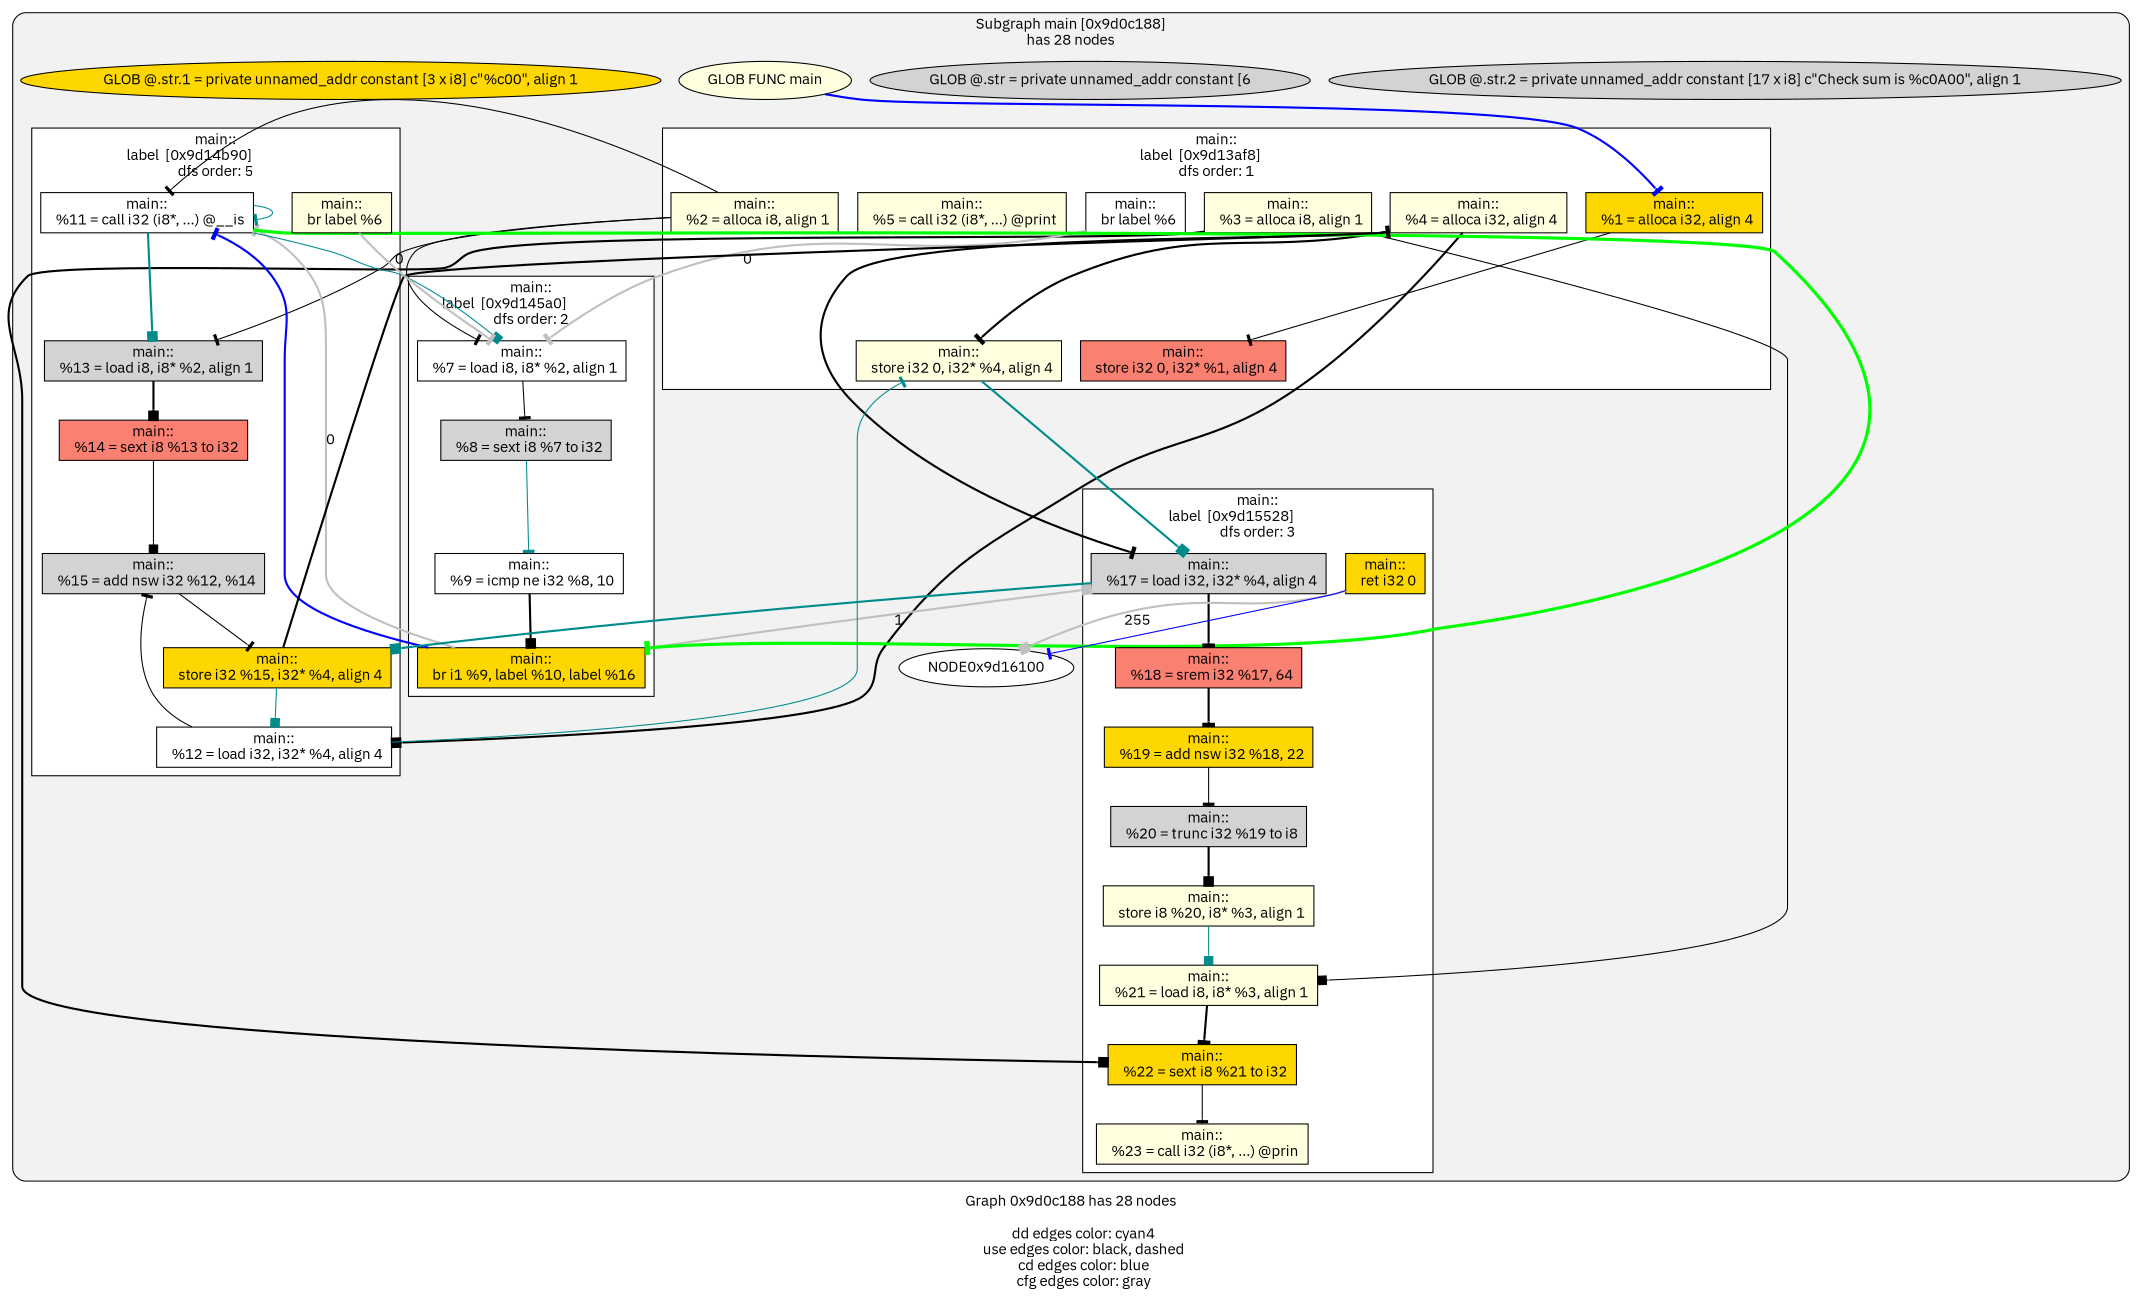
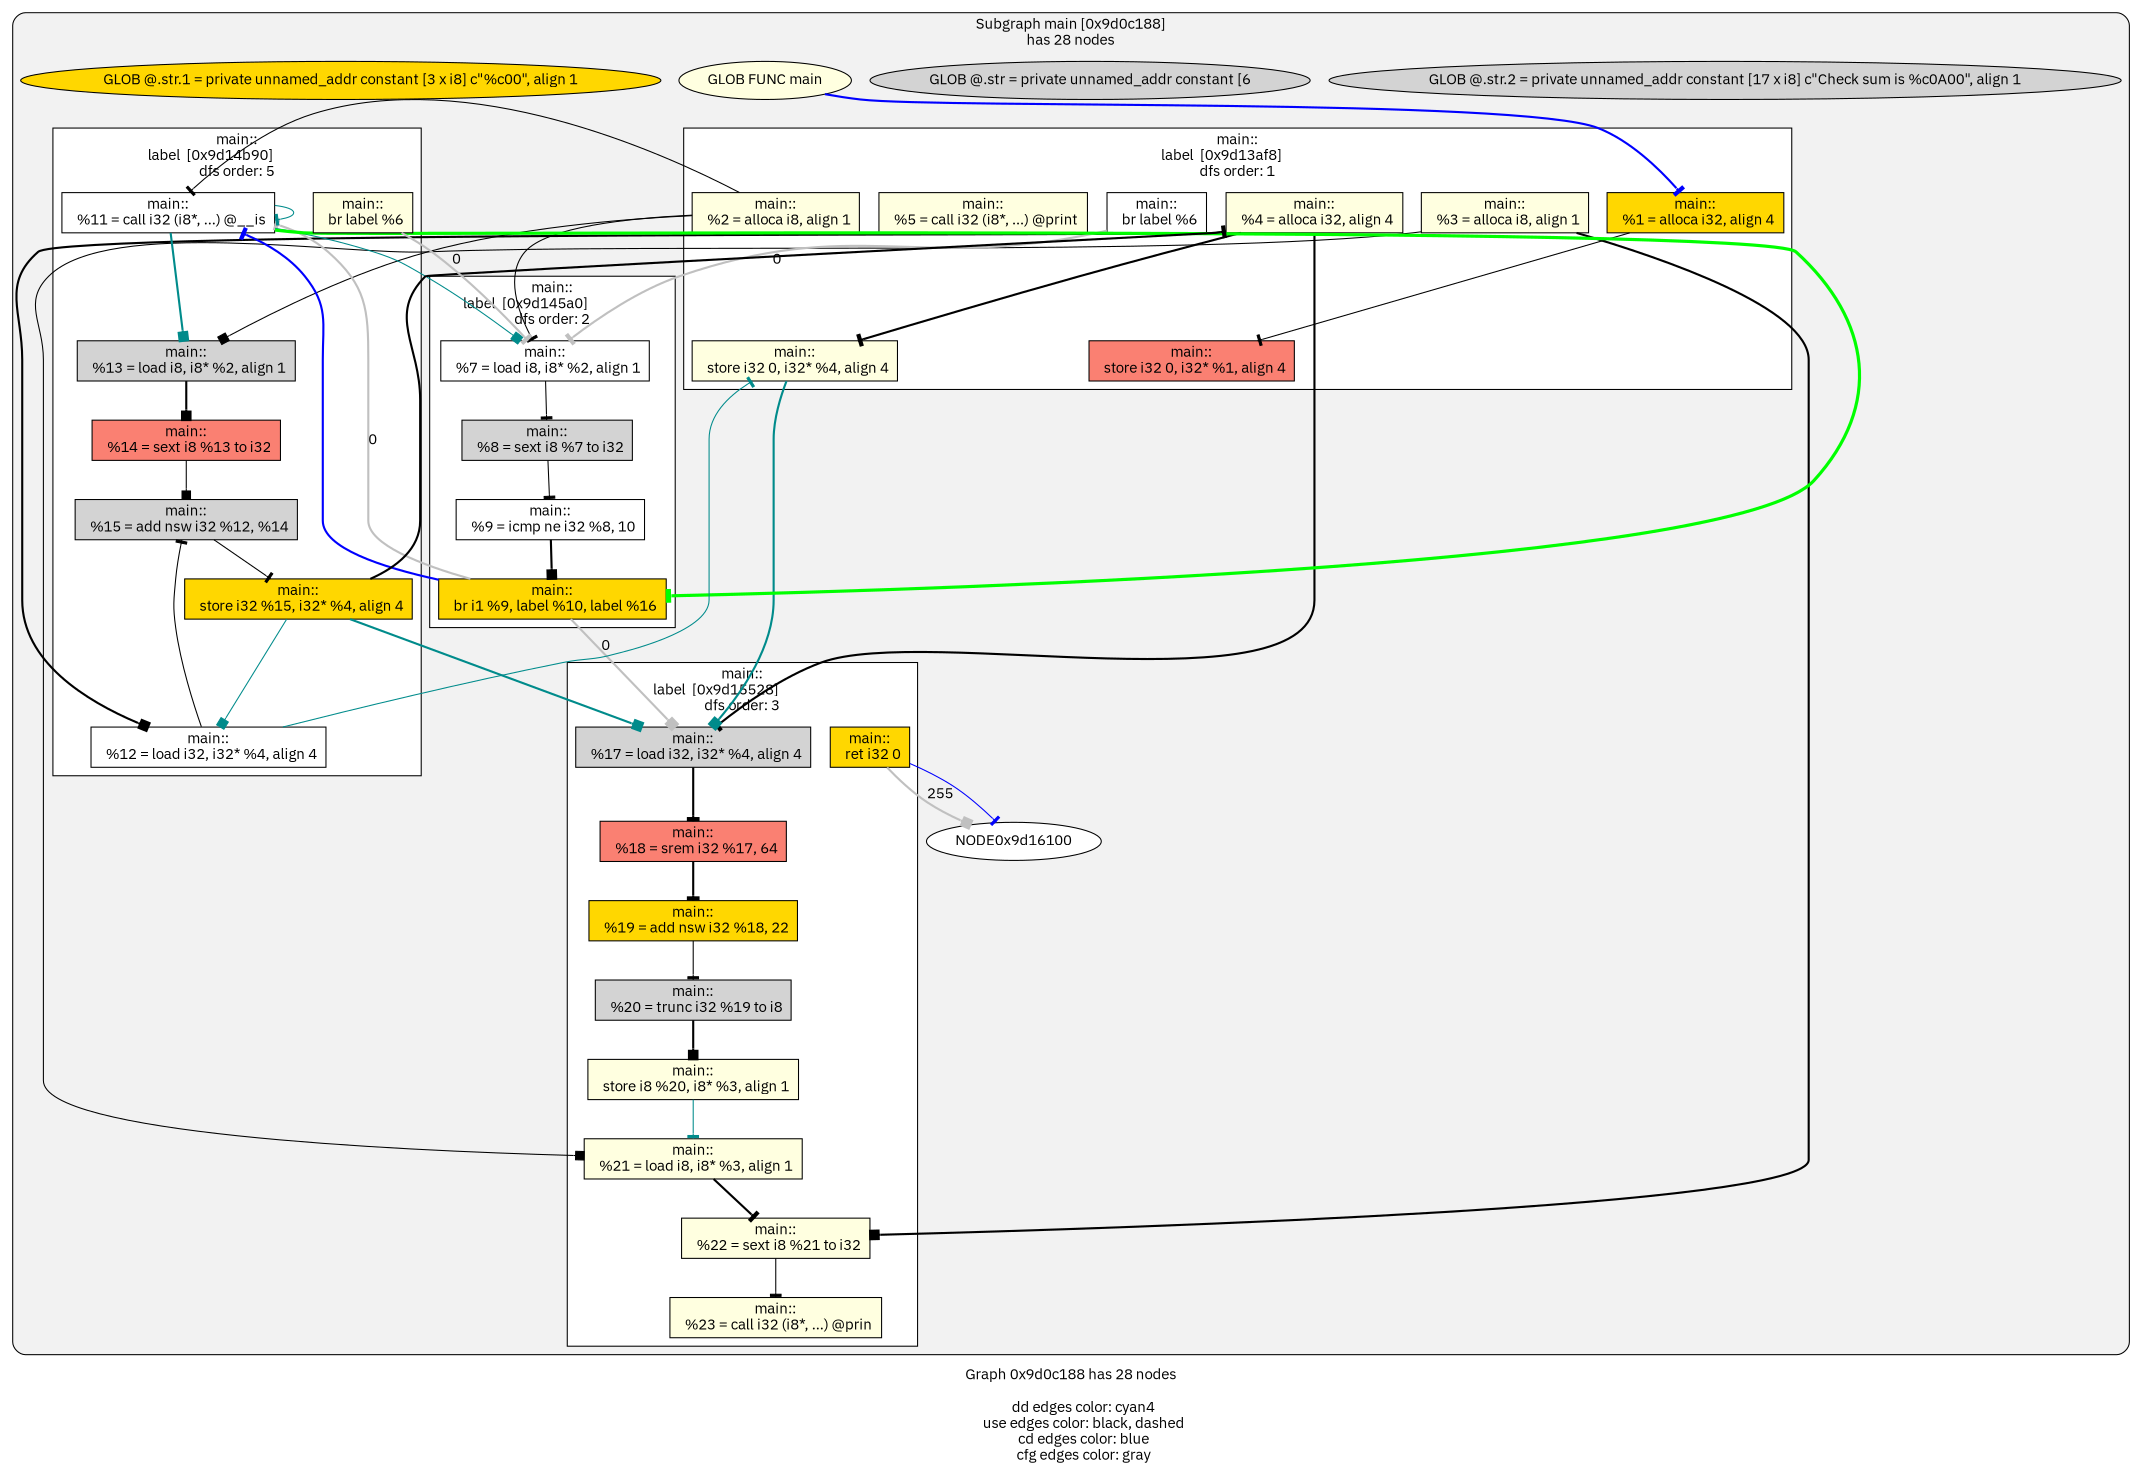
edge "main:: %2 = alloca i8, align 1" -> "main:: %13 = load i8, i8* %2, align 1": arrowhead tee -> box
edge "main:: %8 = sext i8 %7 to i32" -> "main:: %9 = icmp ne i32 %8, 10": color cyan4 -> black
edge "main:: %17 = load i32, i32* %4, align 4" -> "main:: store i32 %15, i32* %4, align 4": reversed
edge "main:: br i1 %9, label %10, label %16" -> "main:: %17 = load i32, i32* %4, align 4": label "1" -> "0"
edge "main:: store i8 %20, i8* %3, align 1" -> "main:: %21 = load i8, i8* %3, align 1": arrowhead box -> tee
node "main:: %22 = sext i8 %21 to i32": fillcolor gold -> lightyellow
